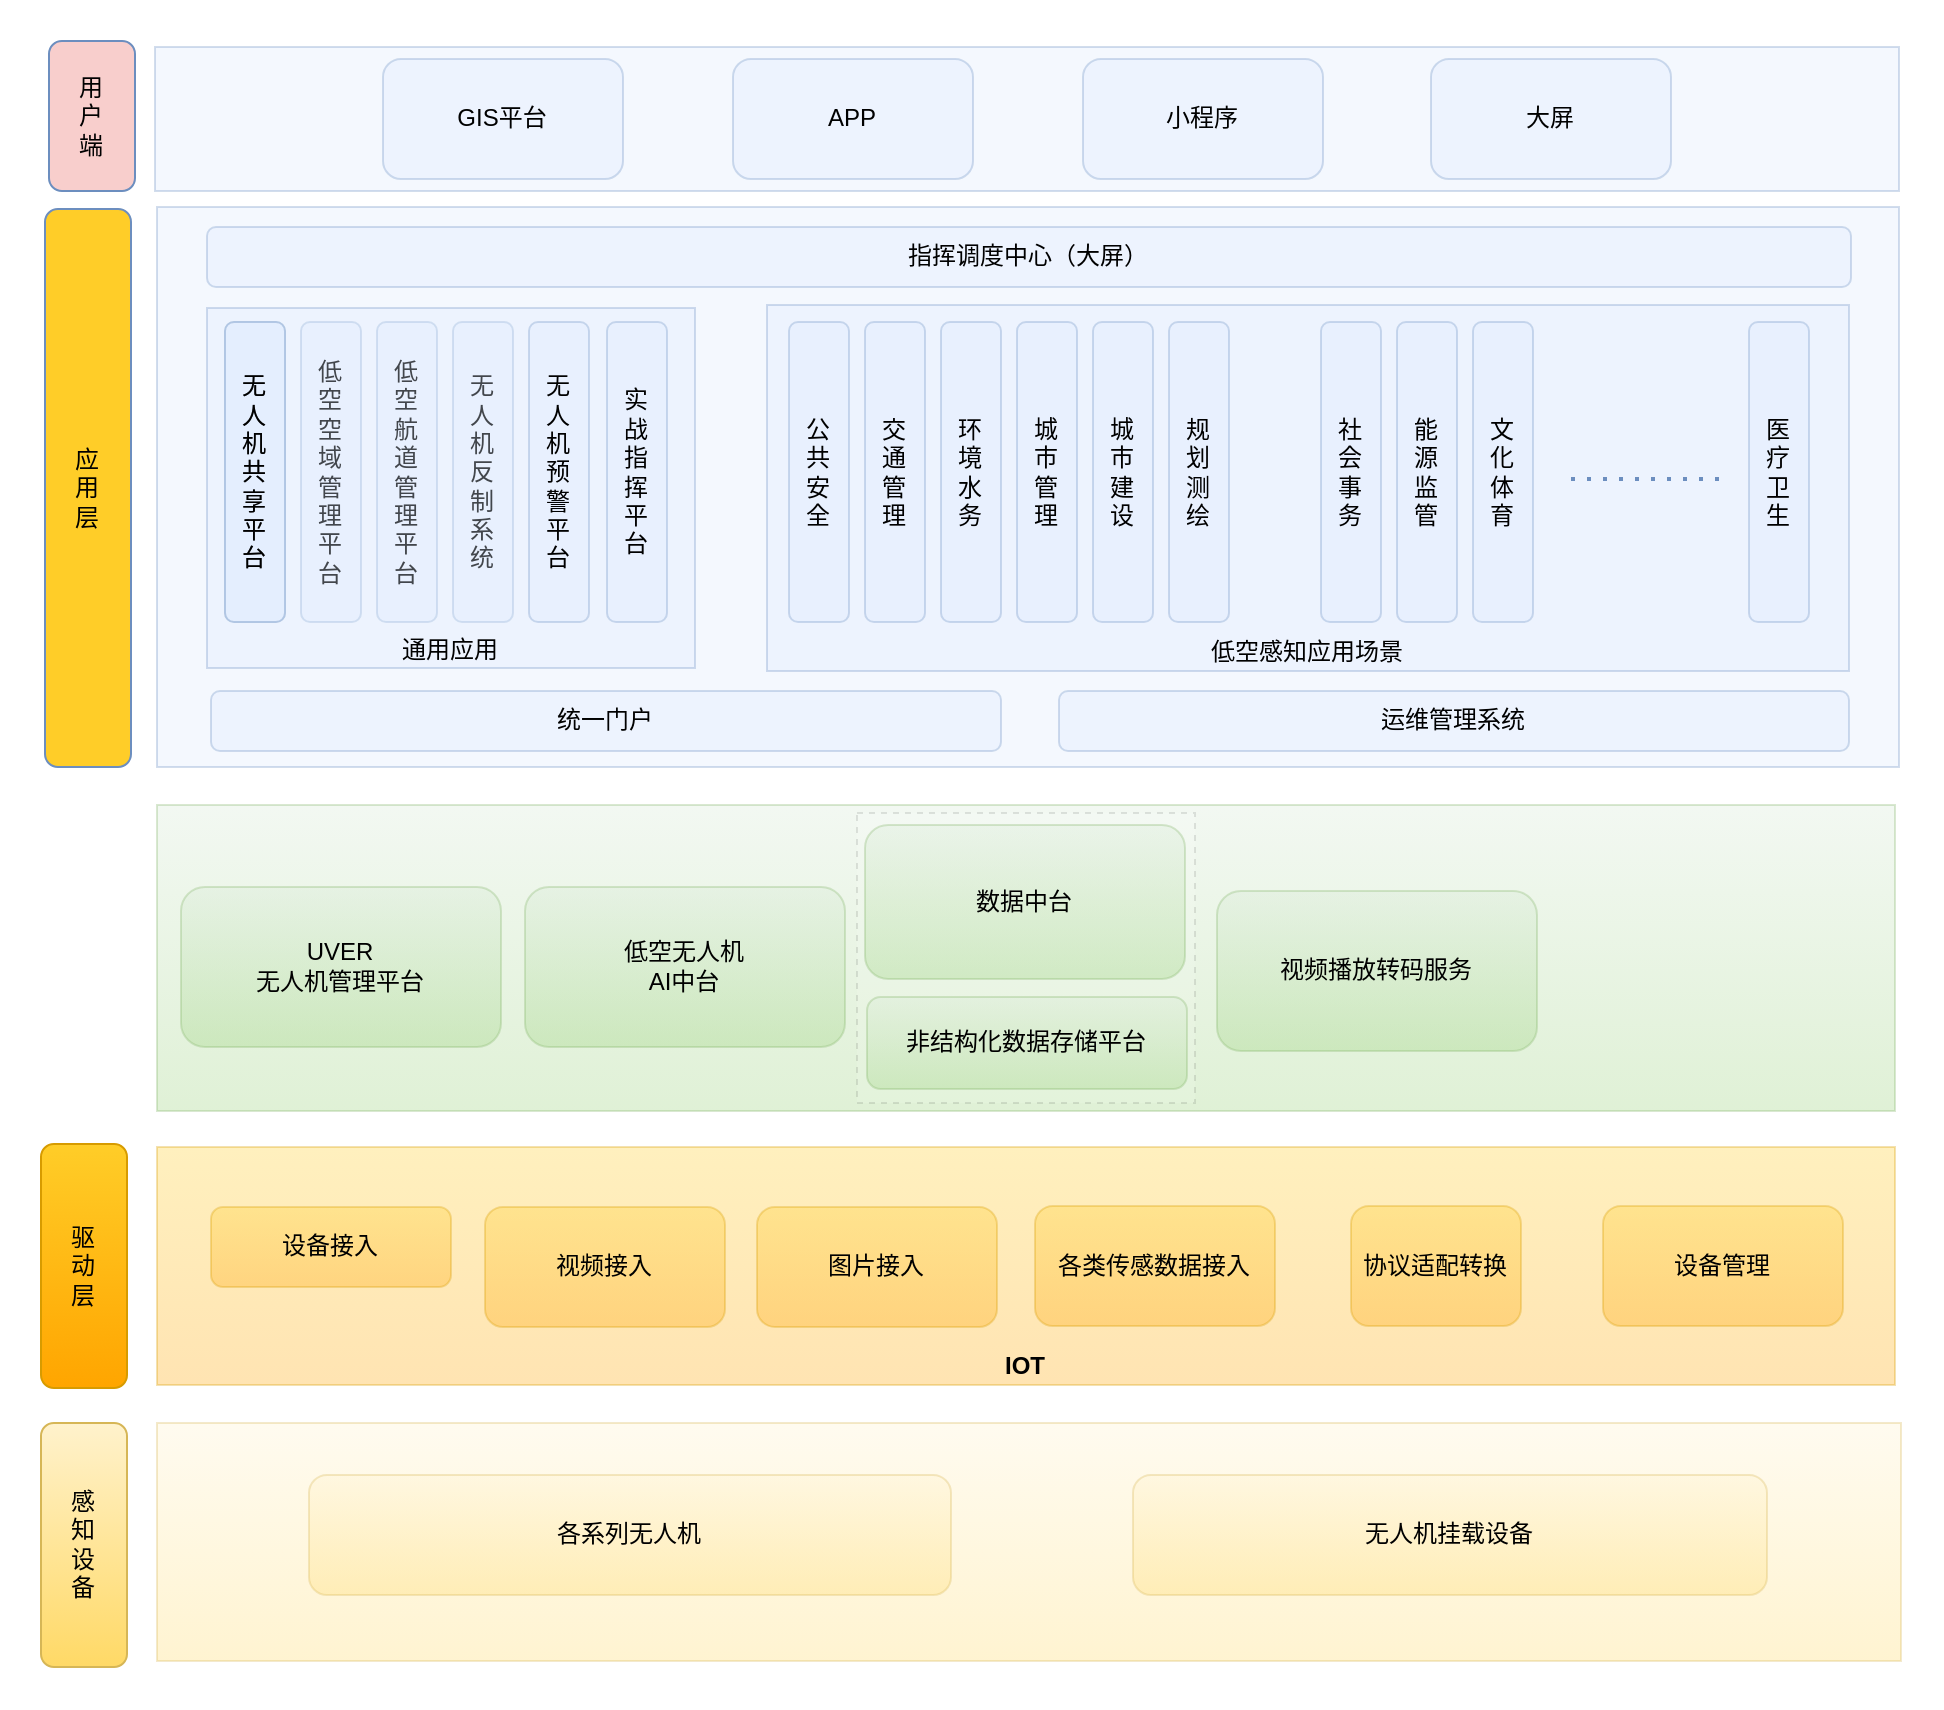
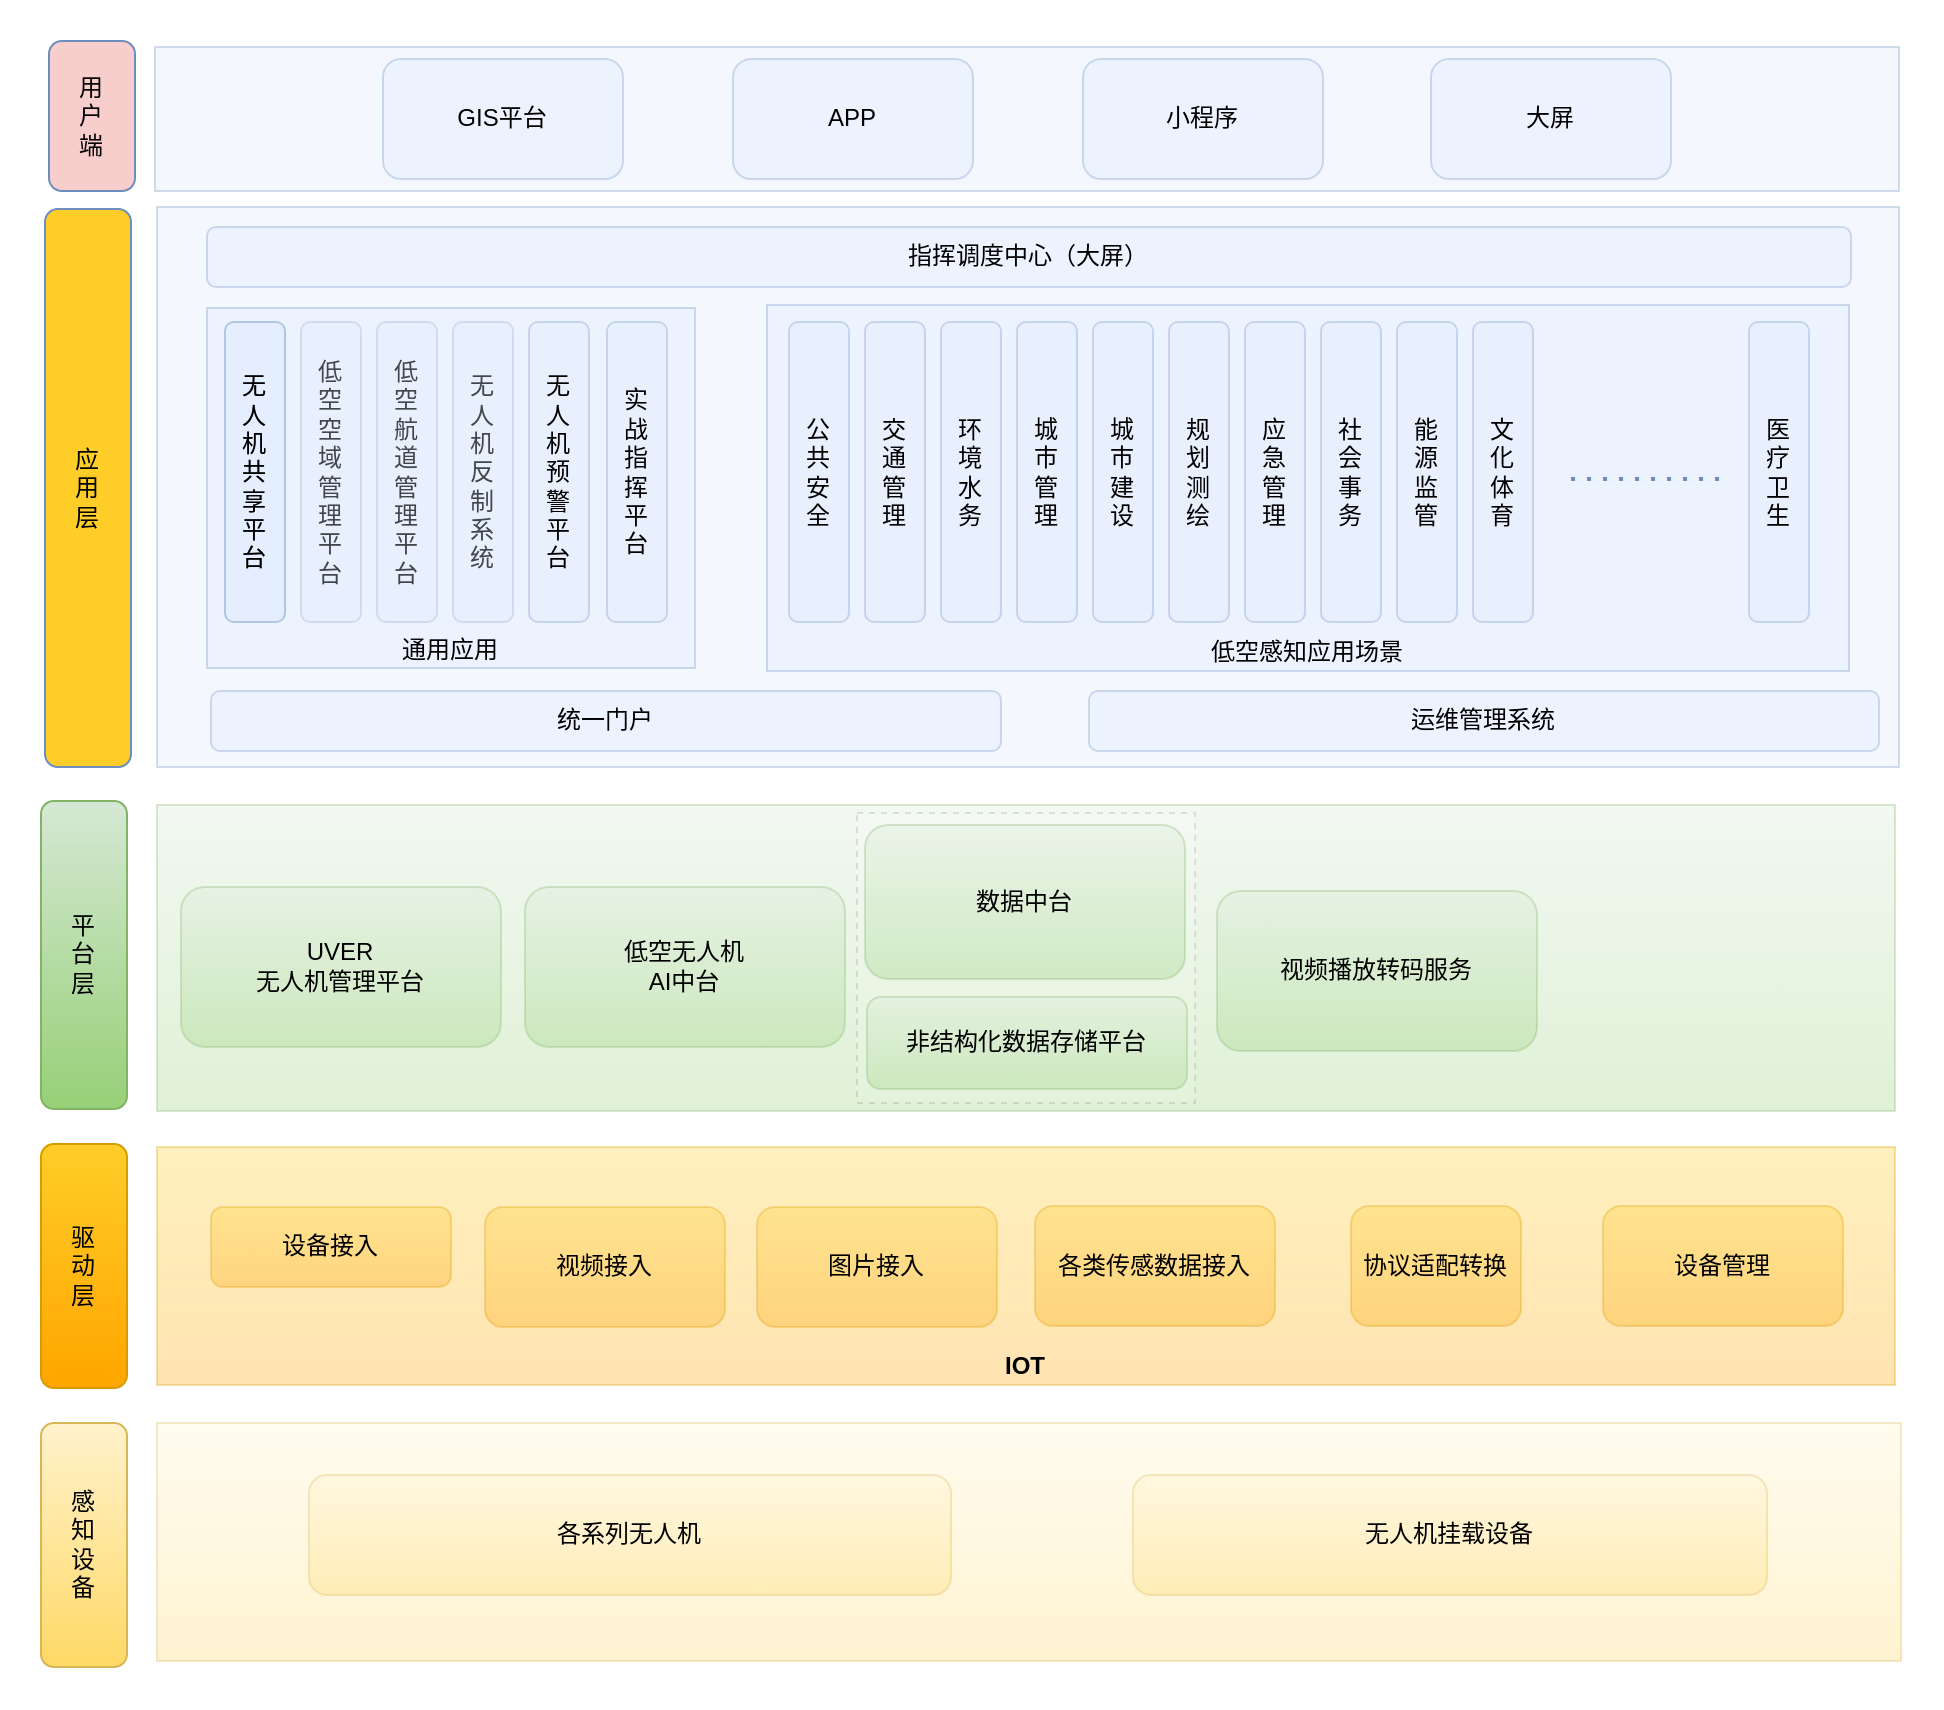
node "应 急 管 理": added
node "运维管理系统": moved (1454, 721) -> (1484, 721)
node "平 台 层": added
